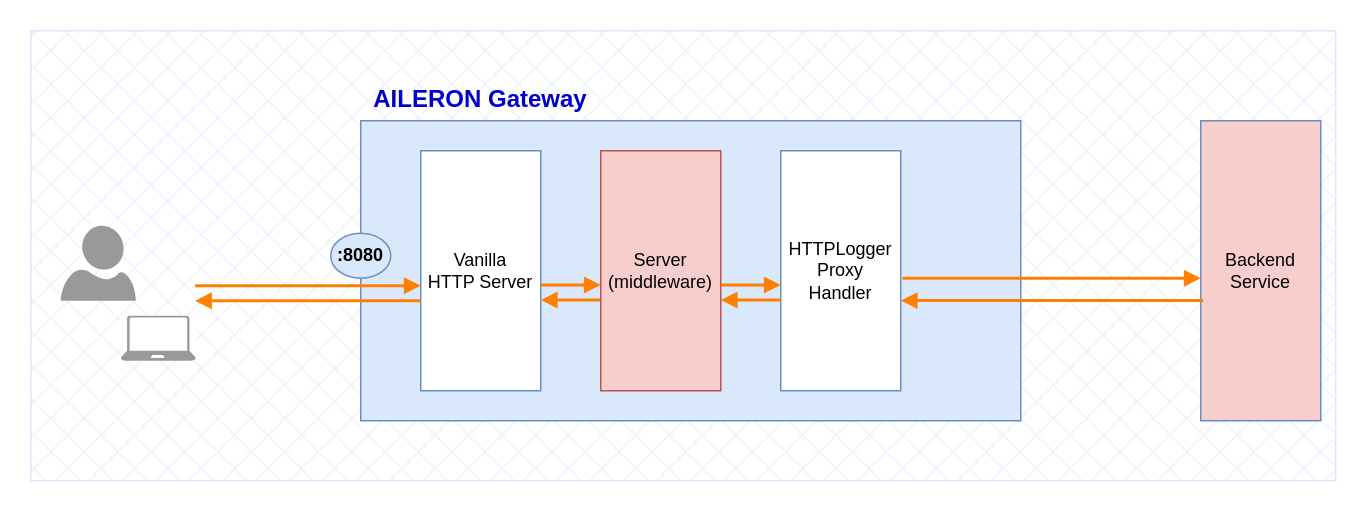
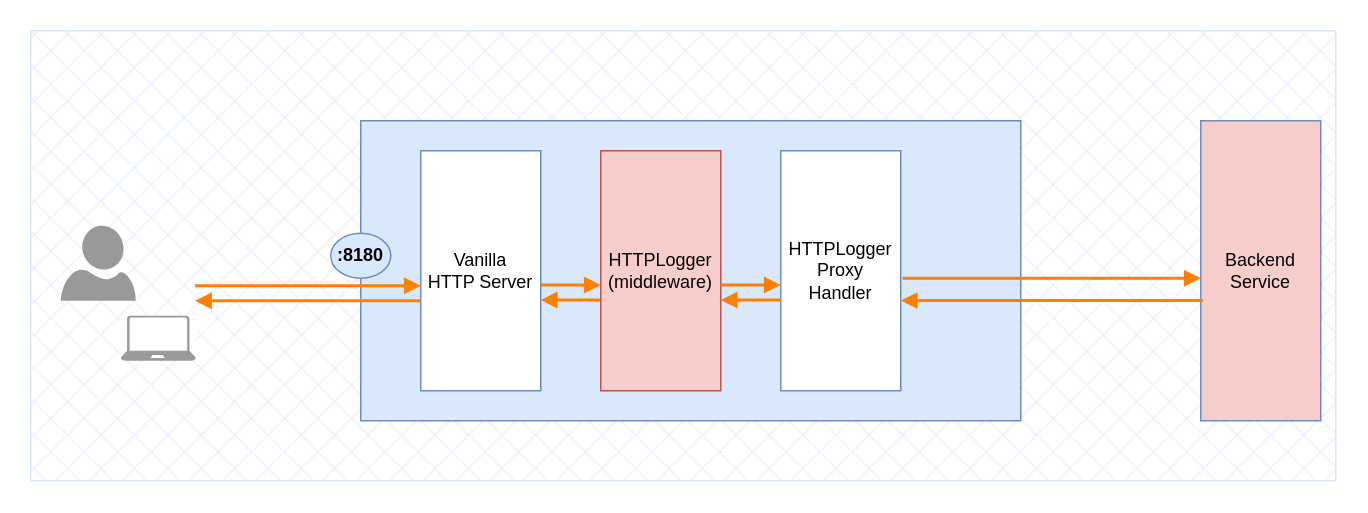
node "AILERON Gateway": removed
node ":8080": label ":8080" -> ":8180"
node "Server (middleware)": label "Server (middleware)" -> "HTTPLogger (middleware)"
